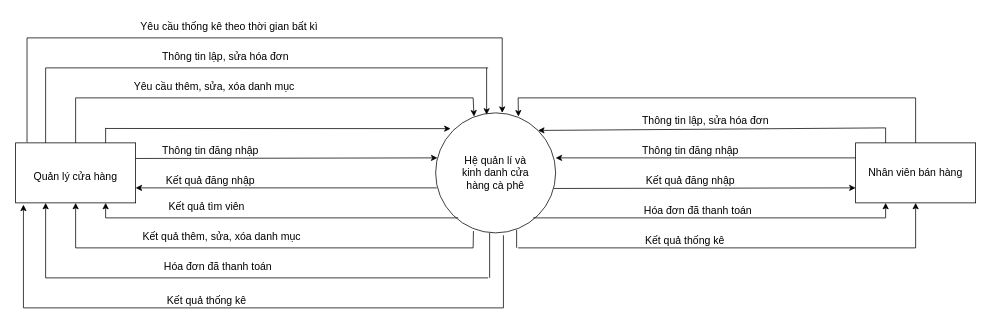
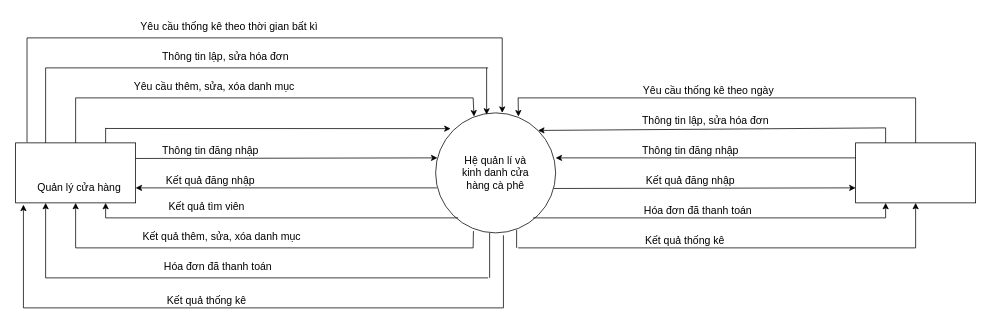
node "Yêu cầu thống kê theo ngày": added
node "Nhân viên bán hàng": removed
node "Quản lý cửa hàng": moved (75, 177) -> (79, 188)
